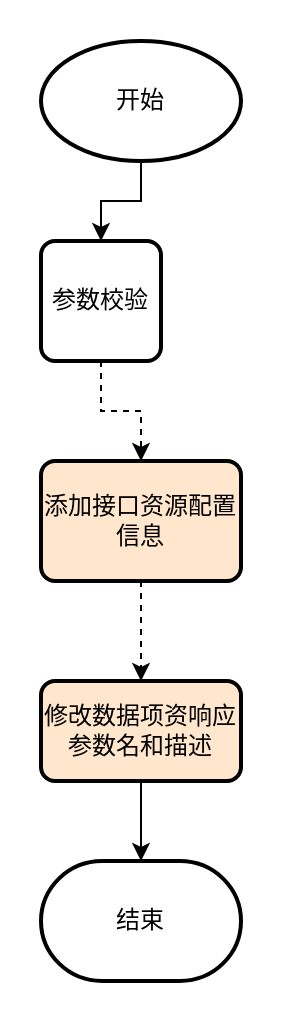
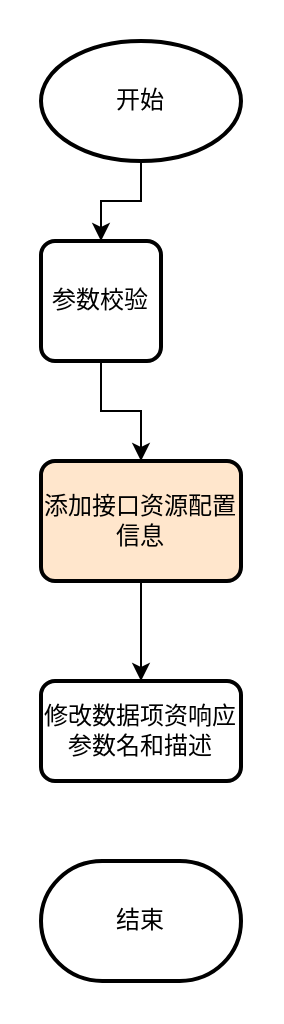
edge "参数校验" -> "添加接口资源配置信息": style dashed -> solid
edge "添加接口资源配置信息" -> "修改数据项资响应参数名和描述": style dashed -> solid
node "修改数据项资响应参数名和描述": fillcolor #ffe6cc -> #ffffff
edge "修改数据项资响应参数名和描述" -> "结束": removed
